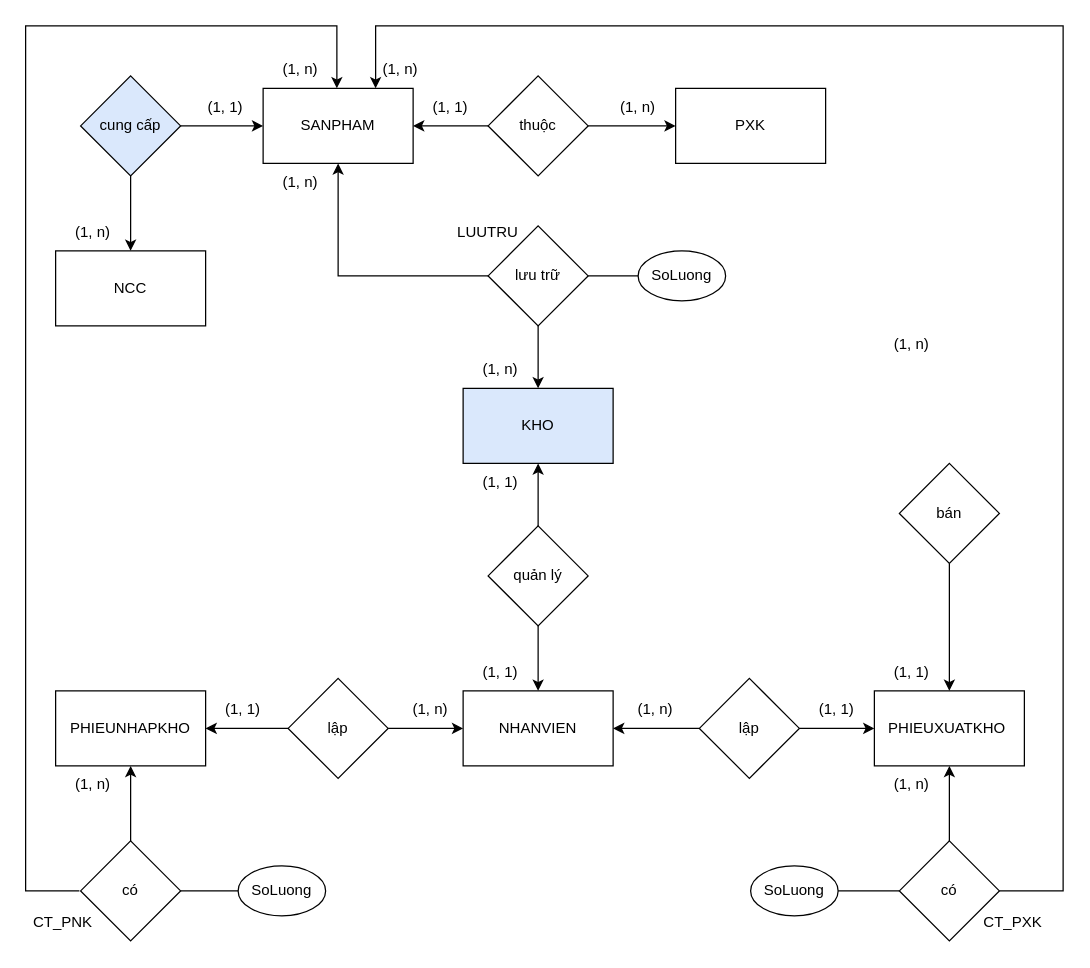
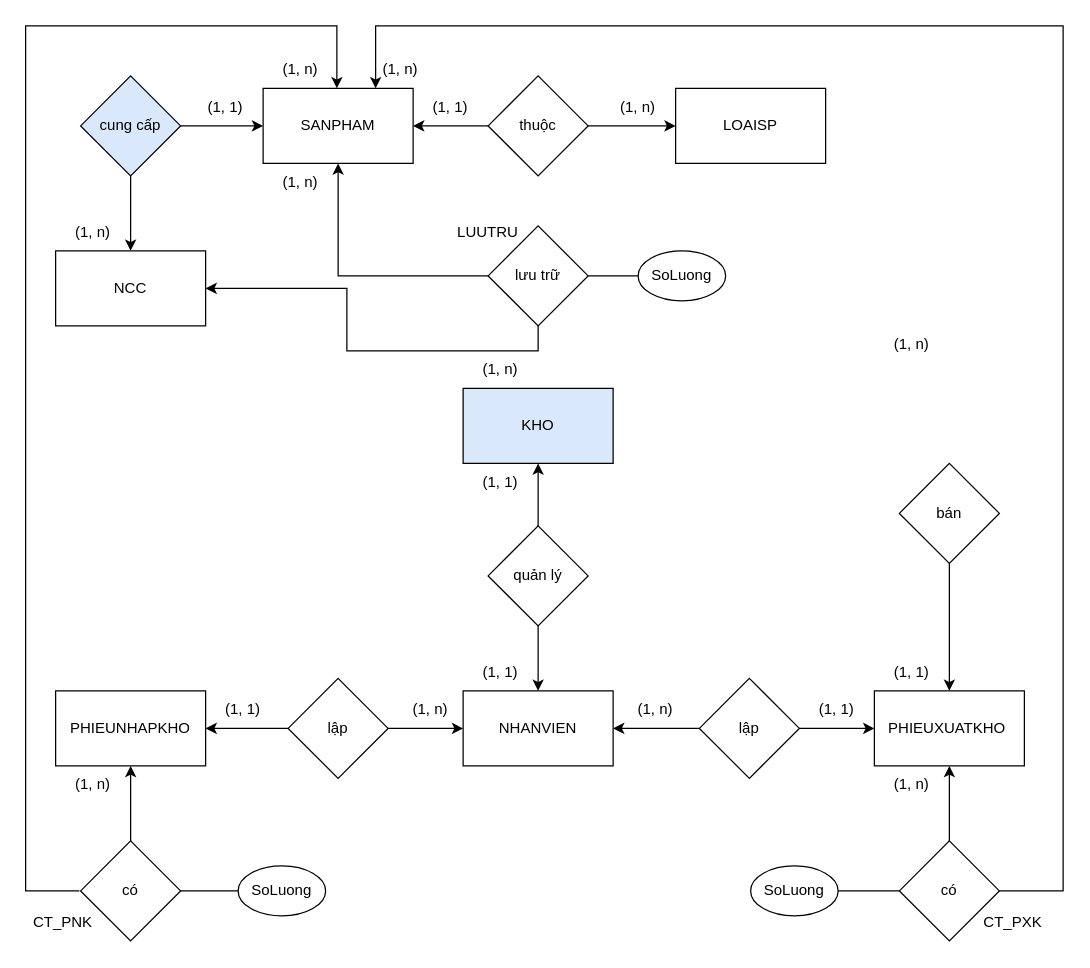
node "PXK": label "PXK" -> "LOAISP"
edge "lưu trữ" -> "KHO": now "lưu trữ" -> "NCC"
